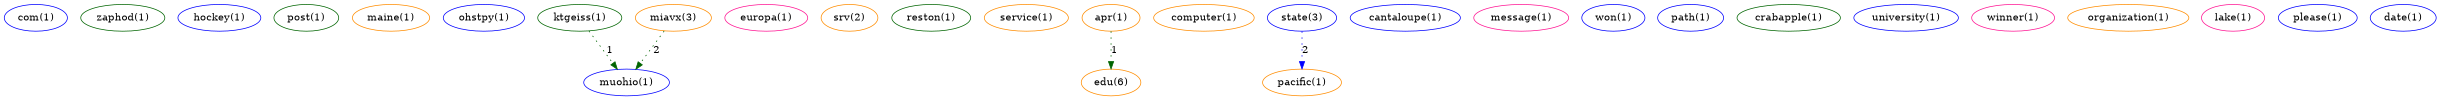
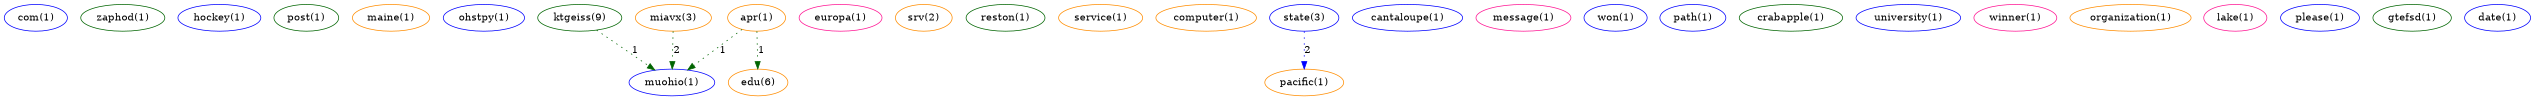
node "ktgeiss(1)": label "ktgeiss(1)" -> "ktgeiss(9)"
node "gtefsd(1)": added
edge "apr(1)" -> "muohio(1)": added, label "1"
